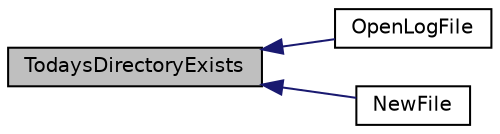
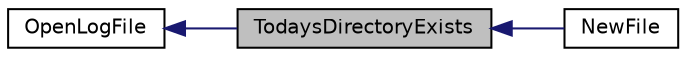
edge "OpenLogFile" -> "TodaysDirectoryExists": reversed
